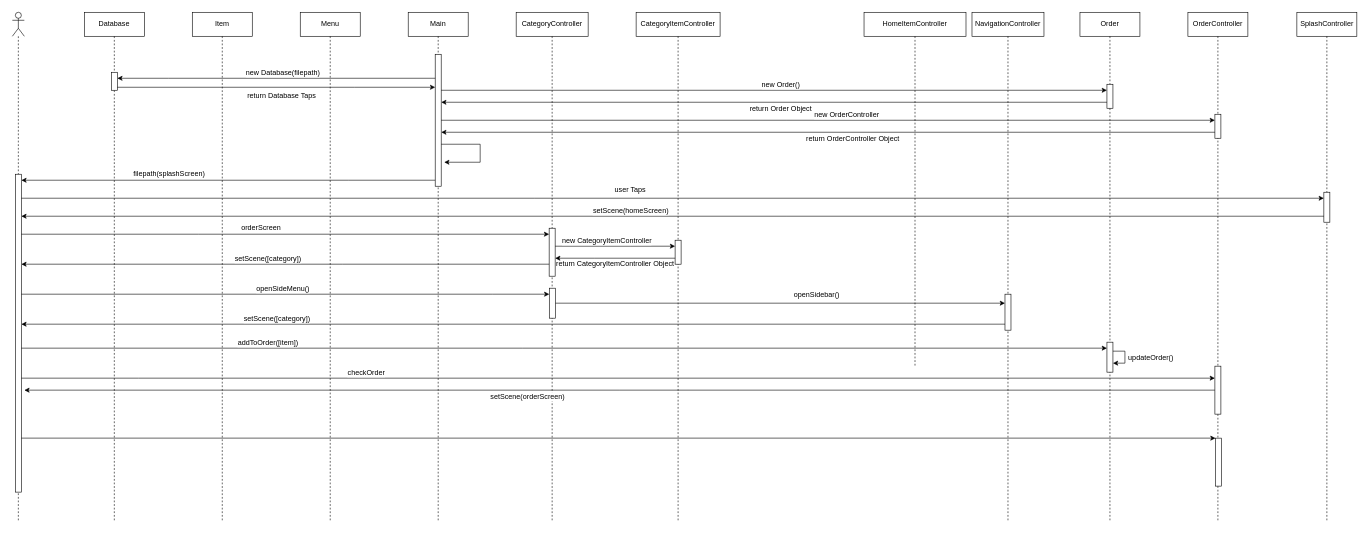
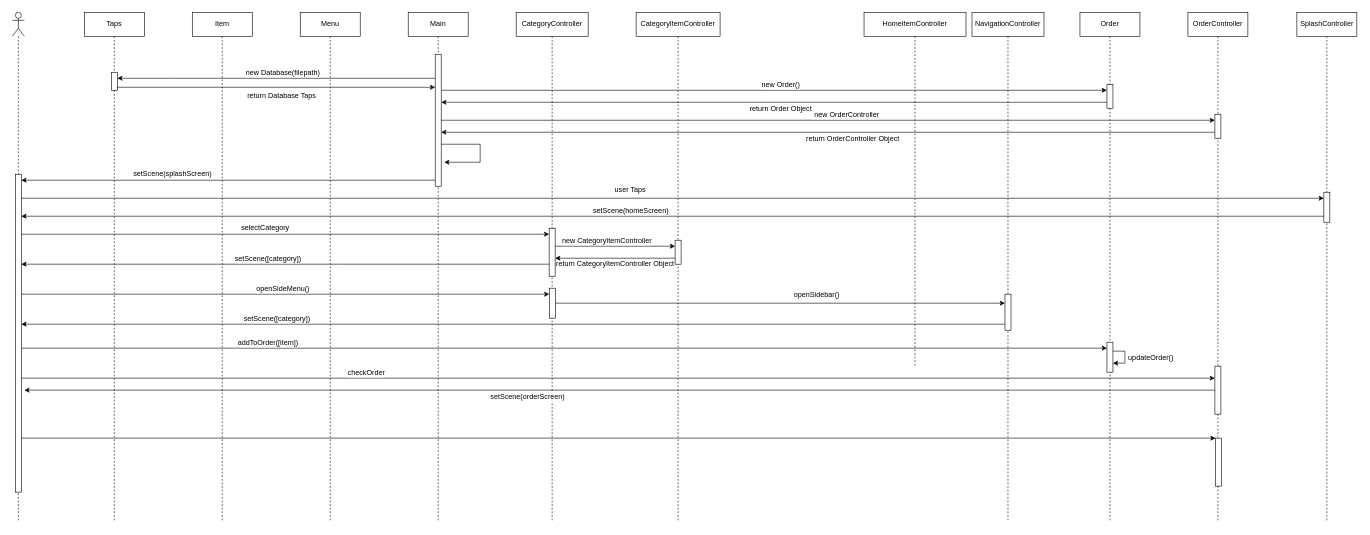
node "Database": label "Database" -> "Taps"
node "filepath(splashScreen)": label "filepath(splashScreen)" -> "setScene(splashScreen)"
node "orderScreen": label "orderScreen" -> "selectCategory"
